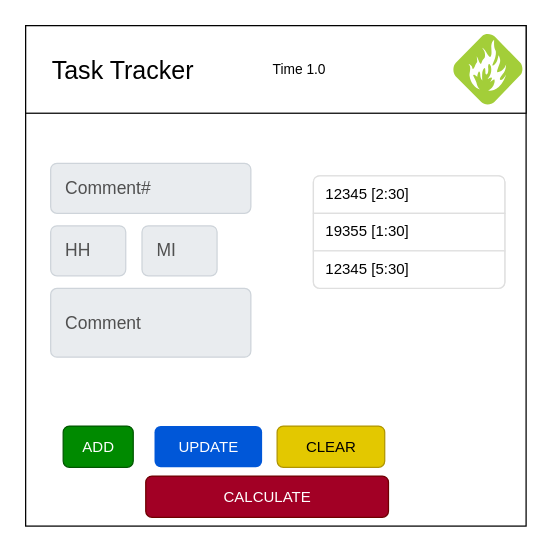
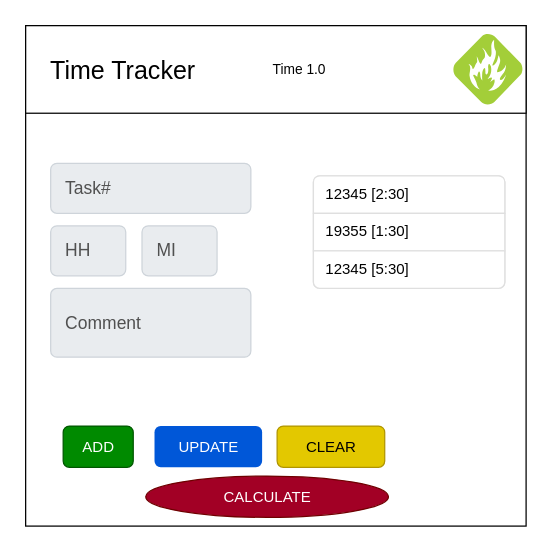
node "Task Tracker": label "Task Tracker" -> "Time Tracker"
node "Comment#": label "Comment#" -> "Task#"
node "CALCULATE": shape rounded rectangle -> ellipse
